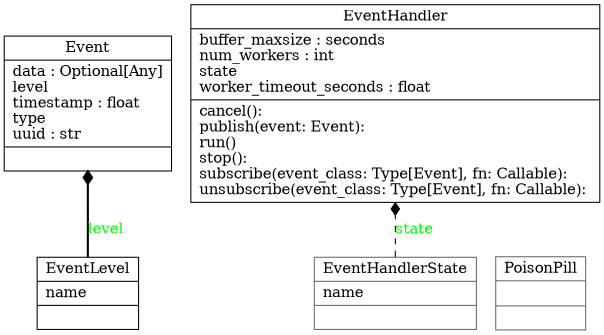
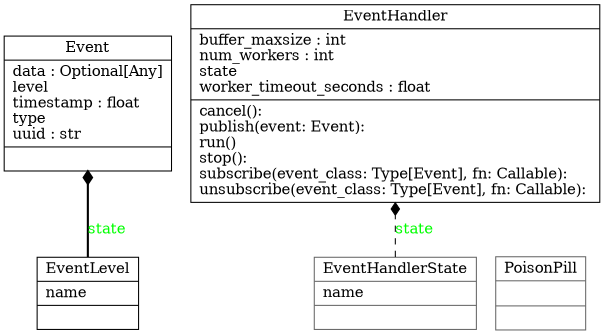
node "EventHandler": text "buffer_maxsize : seconds" -> "buffer_maxsize : int"
edge "EventLevel" -> "Event": label "level" -> "state"
